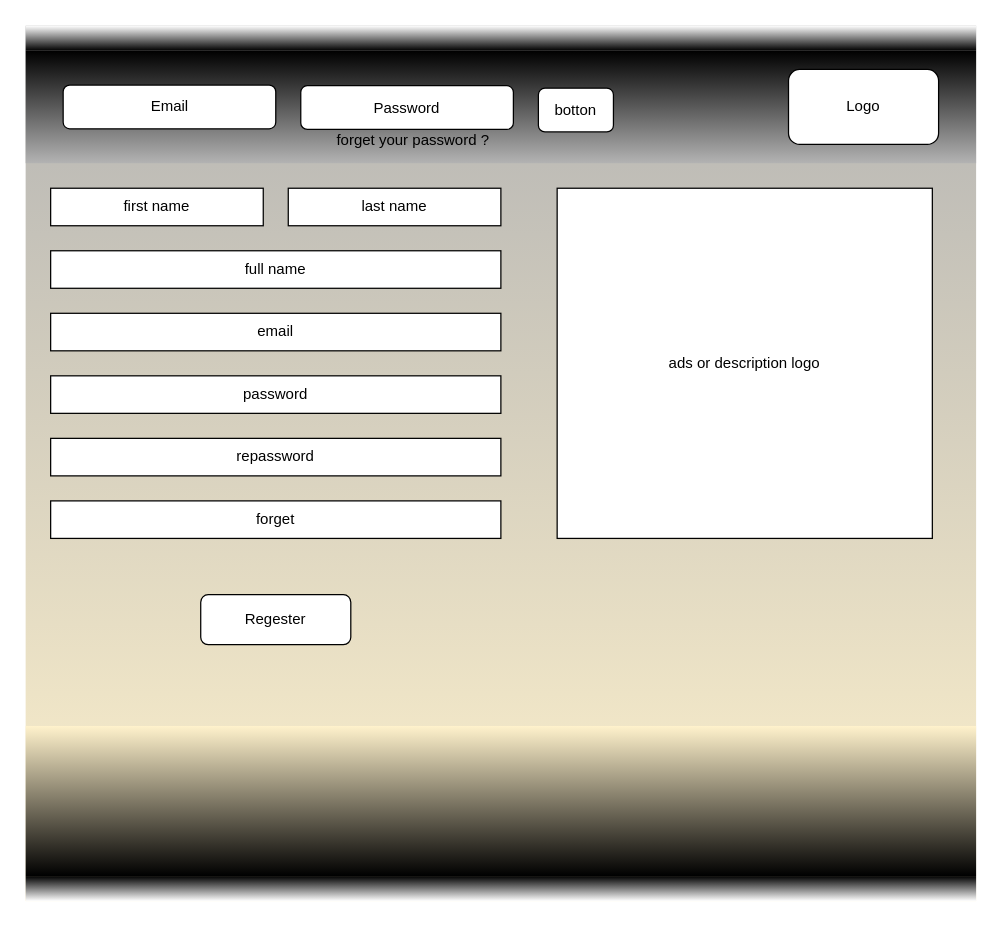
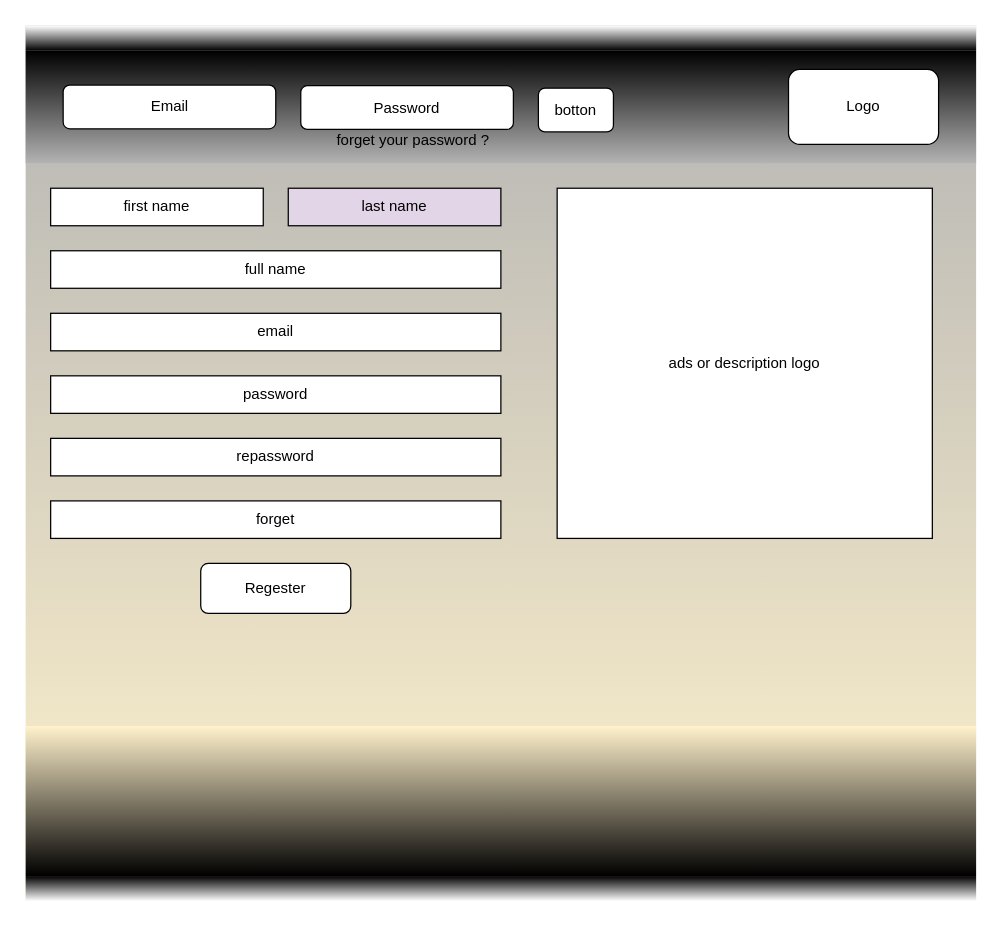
node "last name": fillcolor #ffffff -> #e1d5e7
node "Regester": moved (276, 619) -> (276, 588)
